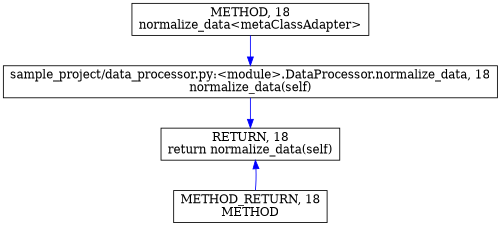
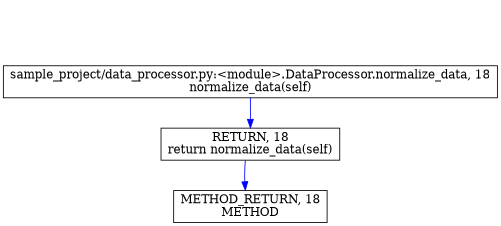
node "METHOD, 18": removed
edge "METHOD_RETURN, 18" -> "RETURN, 18": reversed
